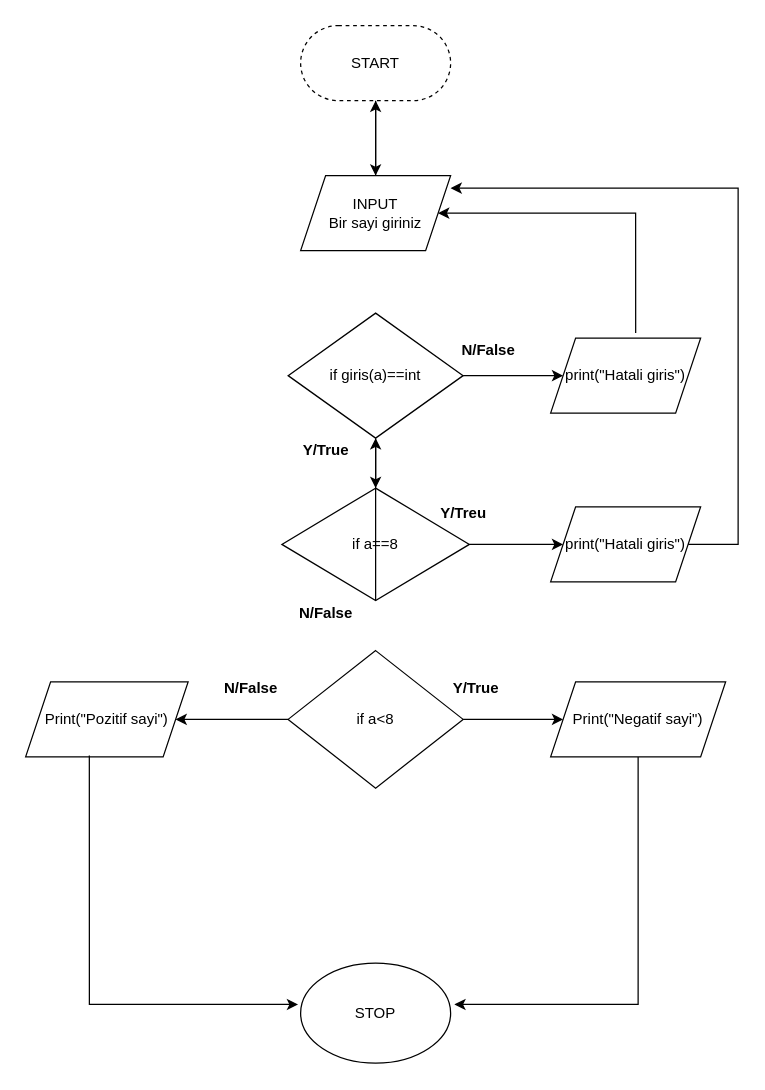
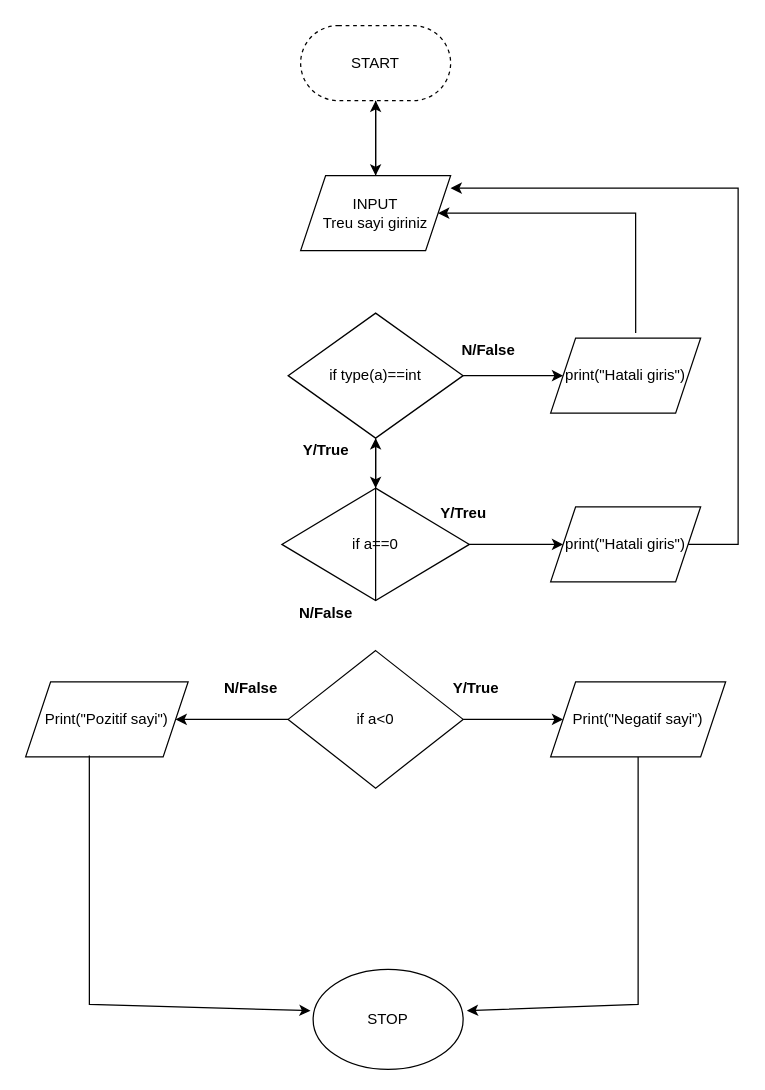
node "INPUT Bir sayi giriniz": label "INPUT Bir sayi giriniz" -> "INPUT Treu sayi giriniz"
node "if giris(a)==int": label "if giris(a)==int" -> "if type(a)==int"
node "if a==8": label "if a==8" -> "if a==0"
node "if a<8": label "if a<8" -> "if a<0"
node "STOP": moved (376, 1013) -> (388, 1019)
